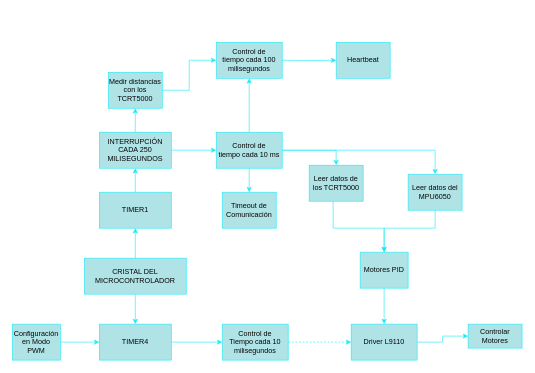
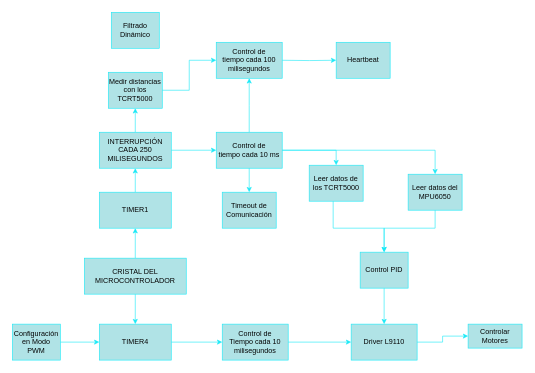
node "Filtrado Dinámico": added
node "Motores PID": label "Motores PID" -> "Control PID"
edge "Control de Tiempo cada 10 milisegundos" -> "Driver L9110": style dashed -> solid
